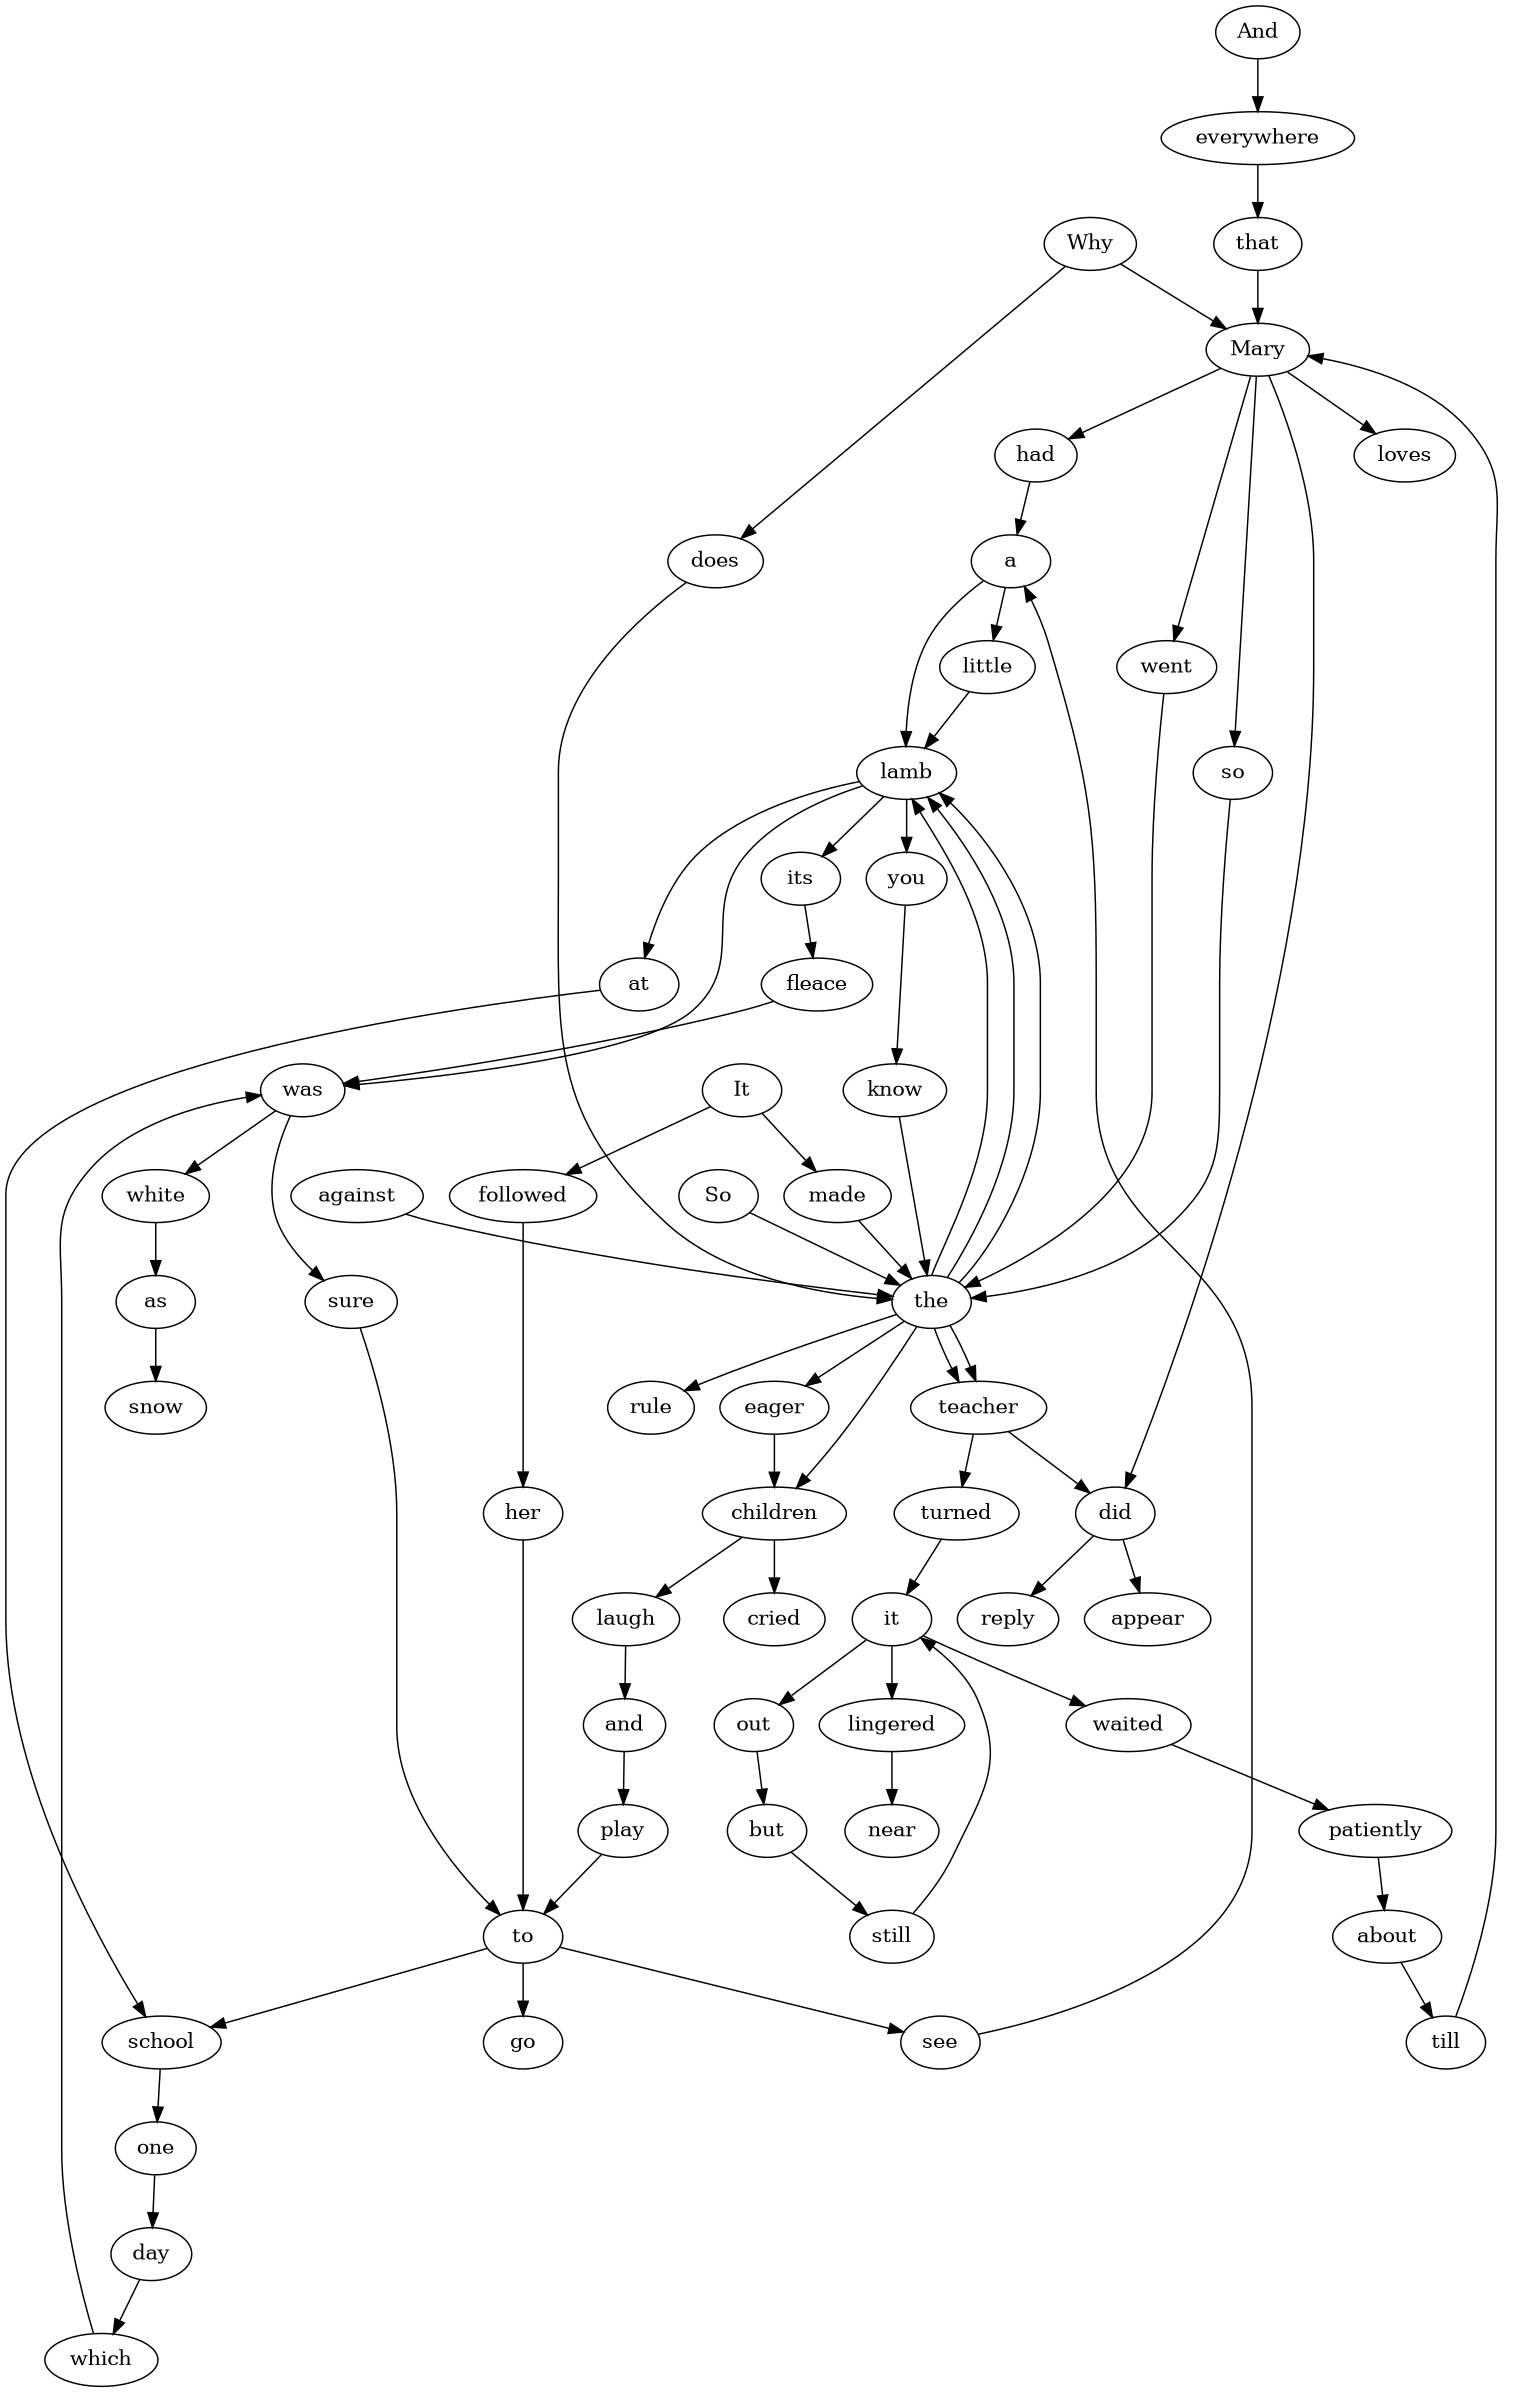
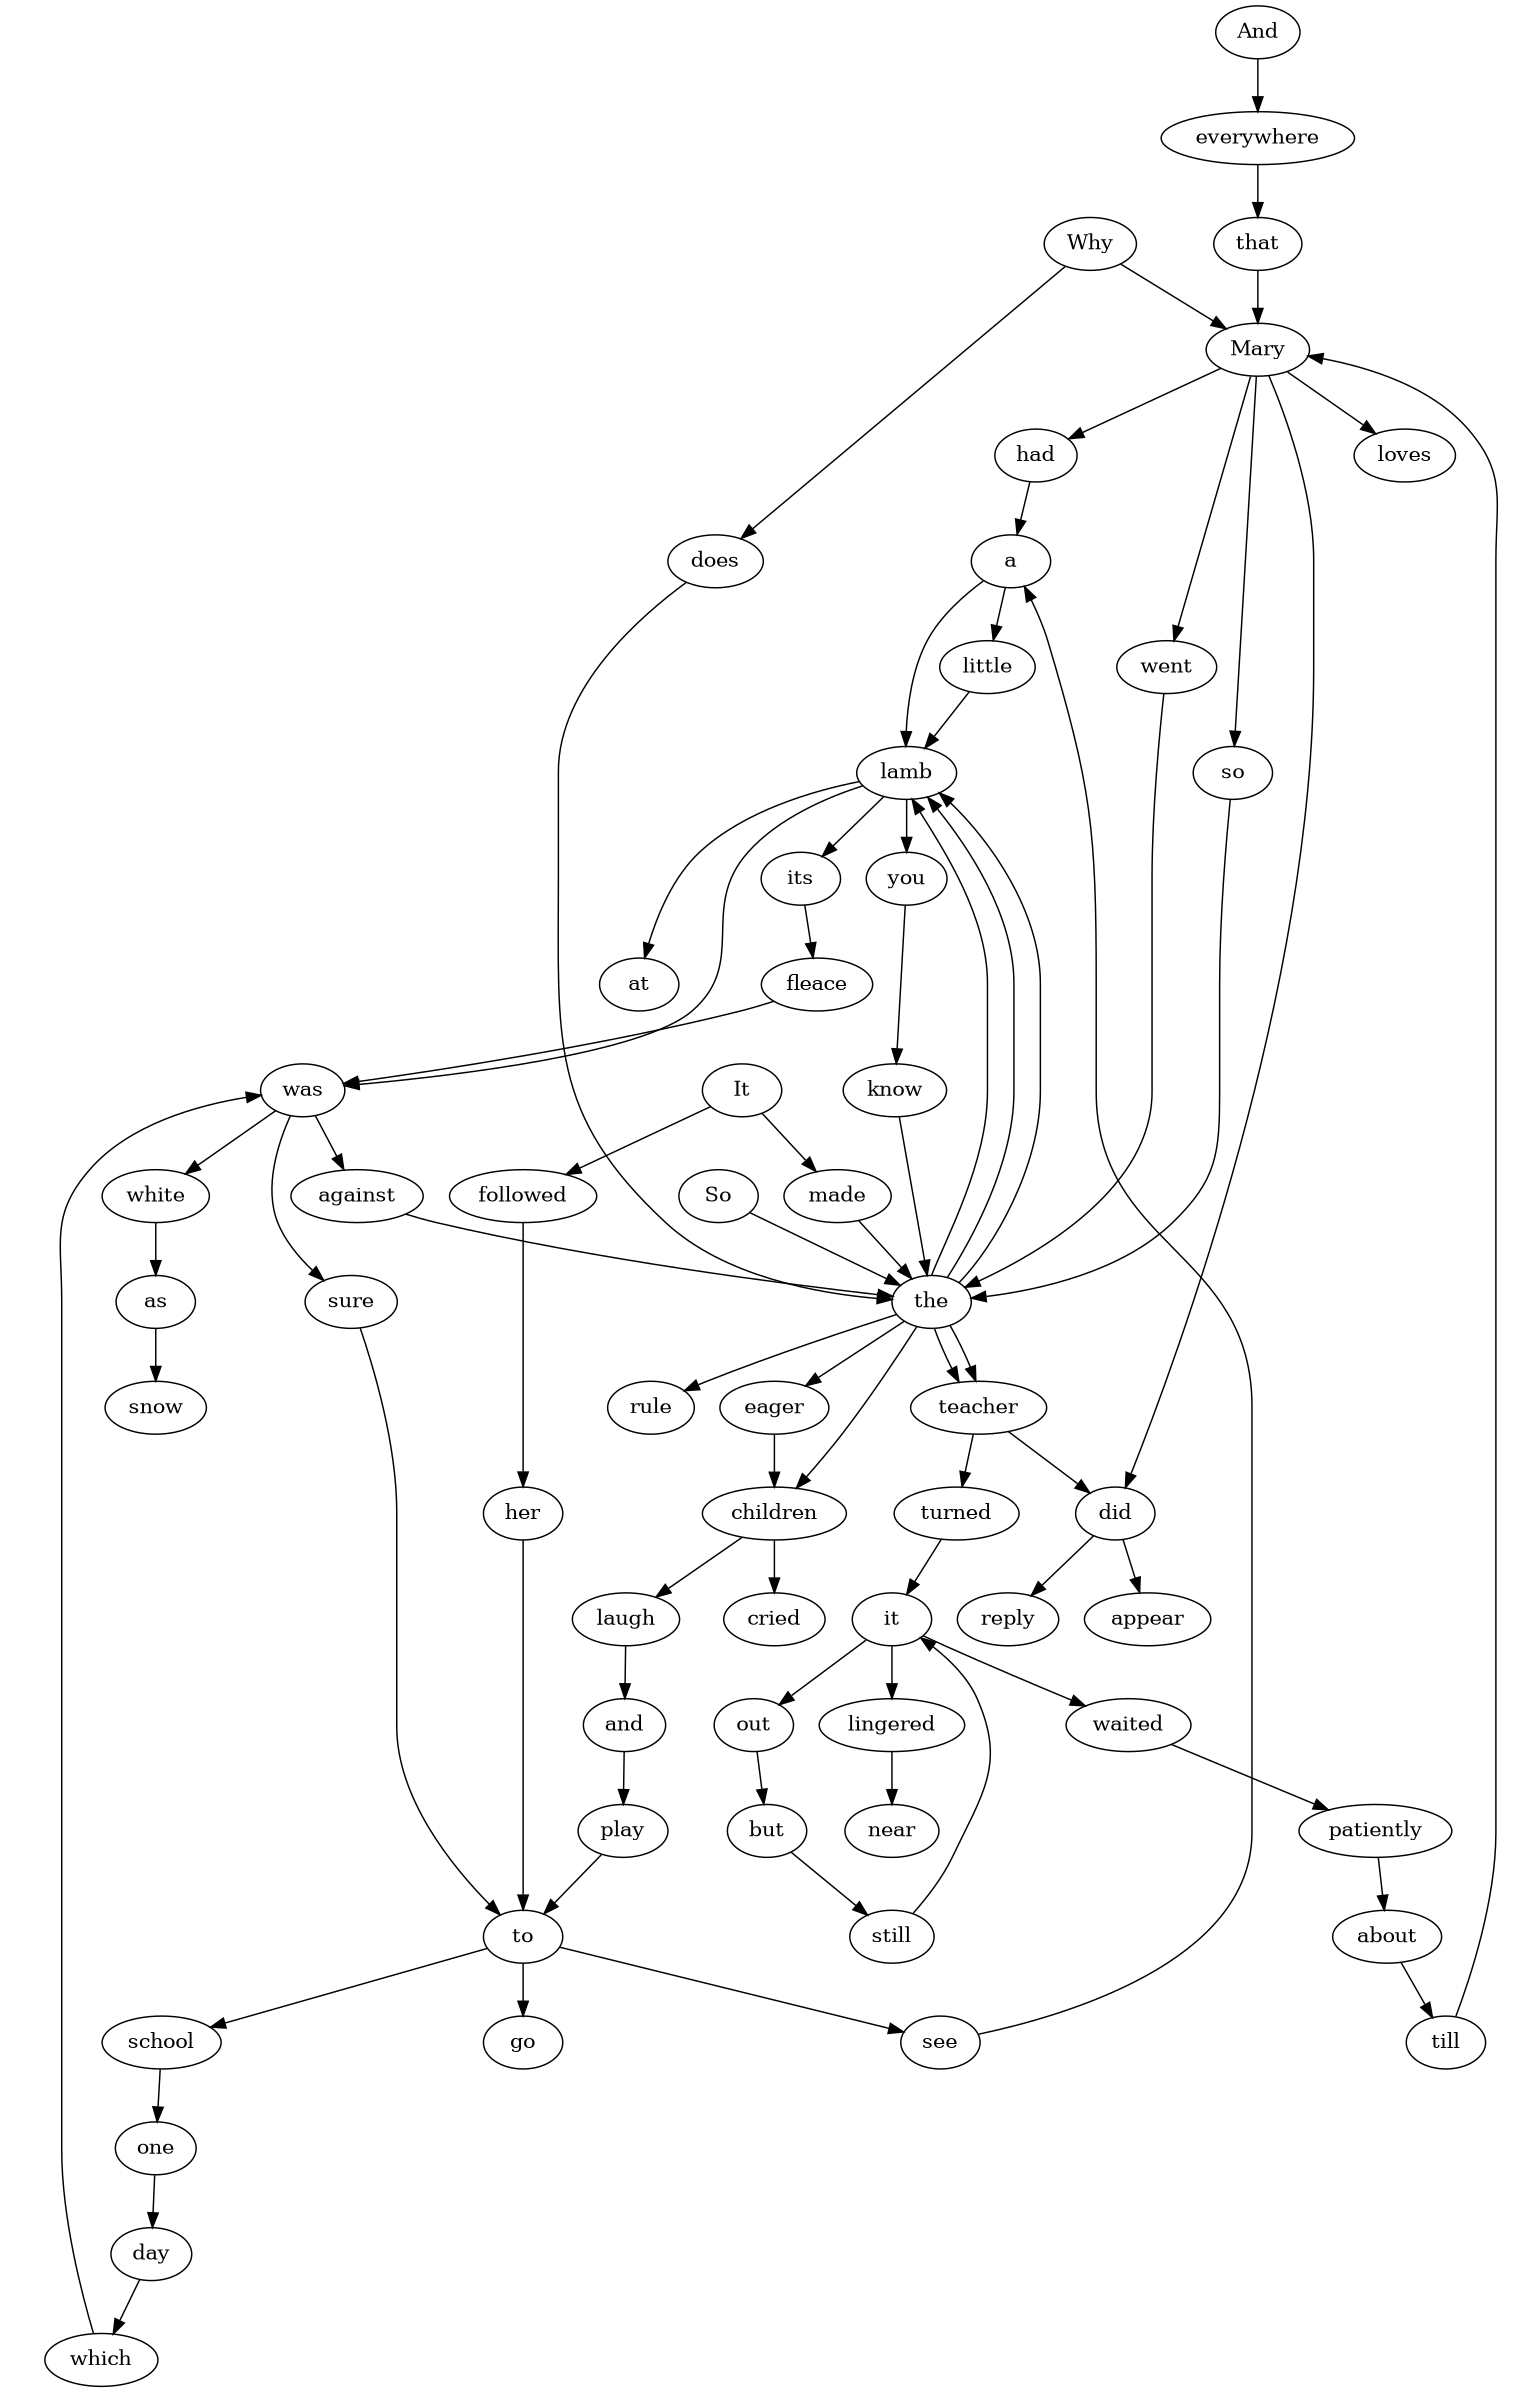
edge "was" -> "against": added
edge "at" -> "school": removed
